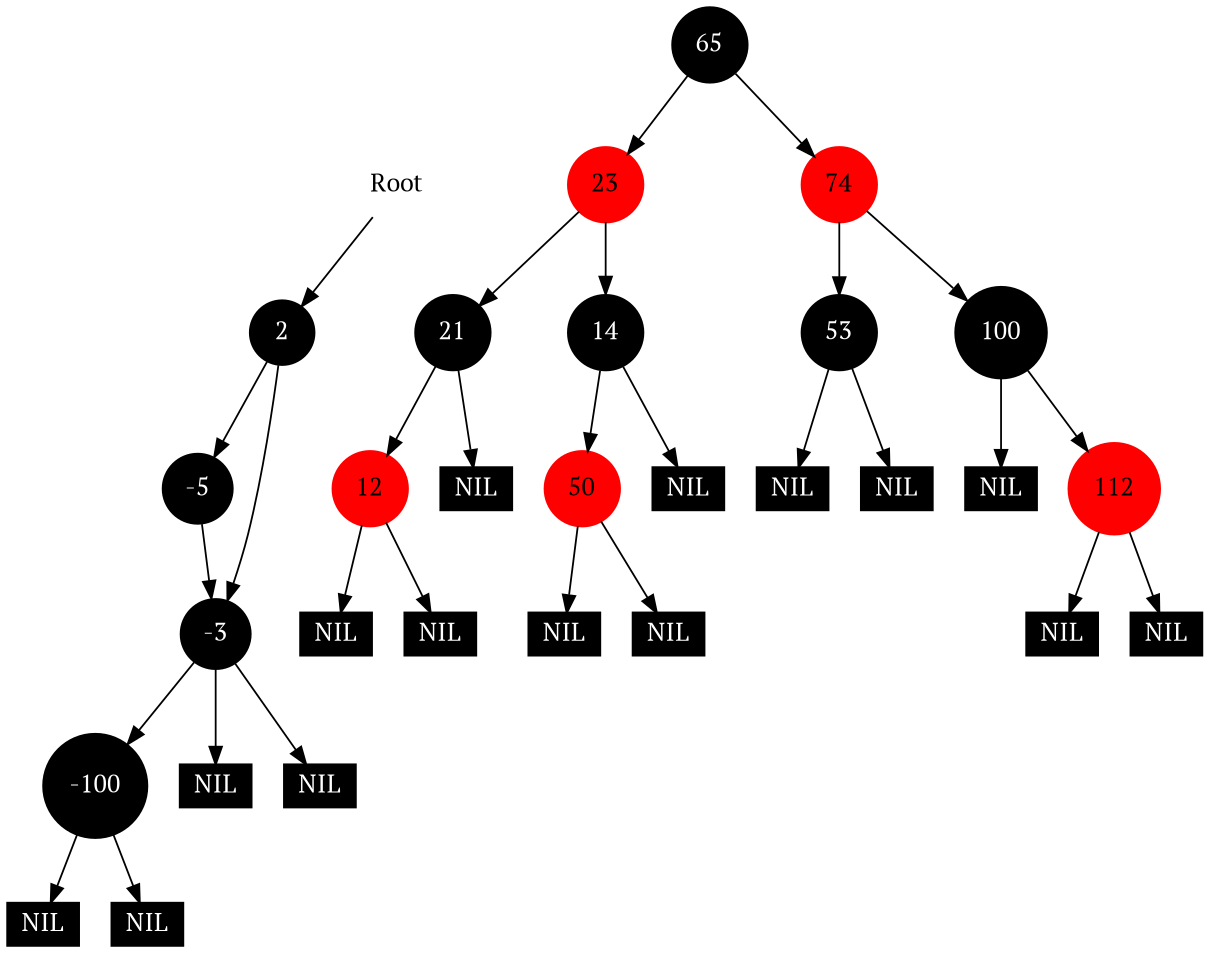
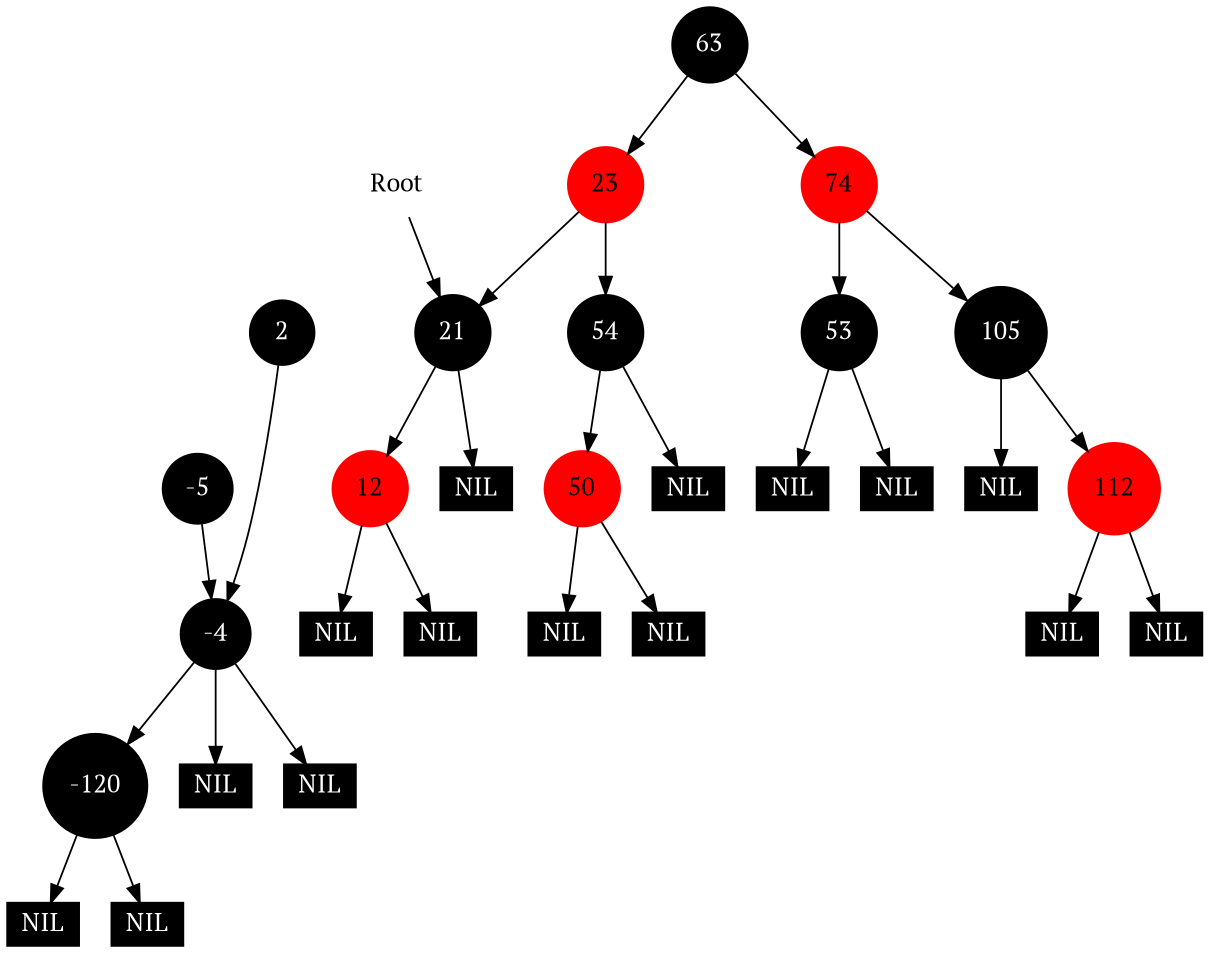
node "65": label "65" -> "63"
edge "Root" -> "2": now "Root" -> "21"
node "14": label "14" -> "54"
node "100": label "100" -> "105"
edge "2" -> "-5": removed
node "-3": label "-3" -> "-4"
node "-100": label "-100" -> "-120"
